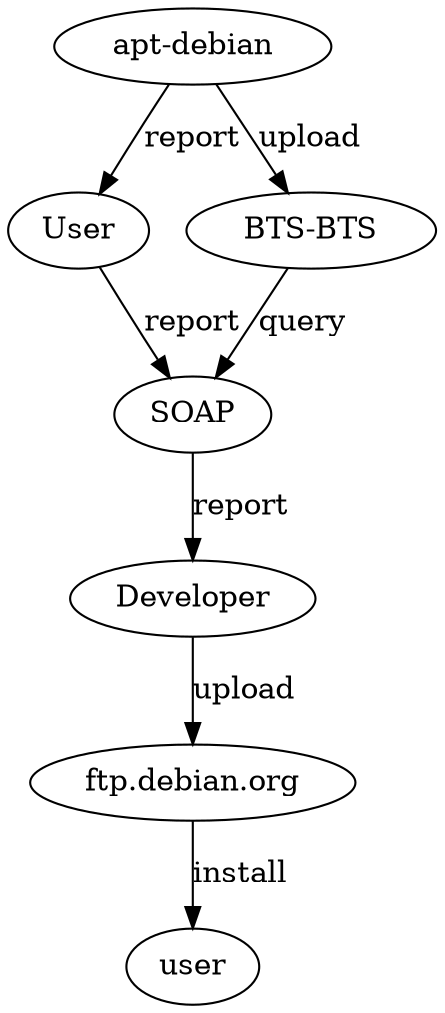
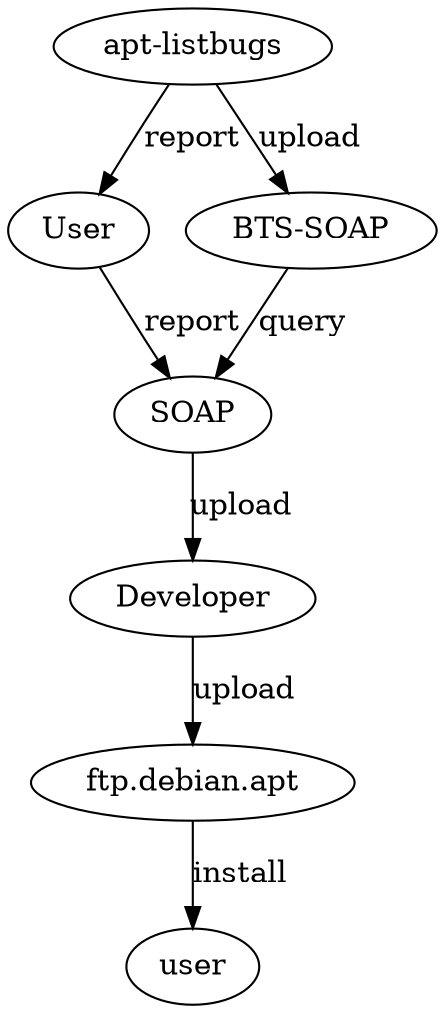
node "apt-debian": label "apt-debian" -> "apt-listbugs"
node "BTS-BTS": label "BTS-BTS" -> "BTS-SOAP"
edge "SOAP" -> "Developer": label "report" -> "upload"
node "ftp.debian.org": label "ftp.debian.org" -> "ftp.debian.apt"
